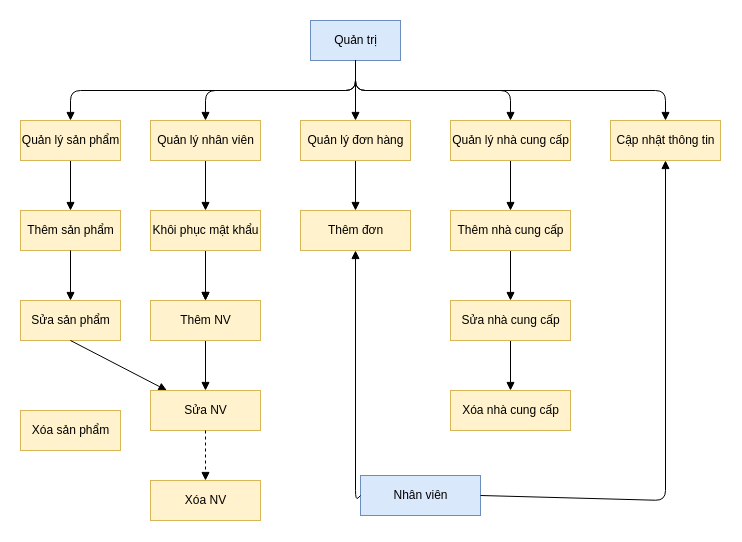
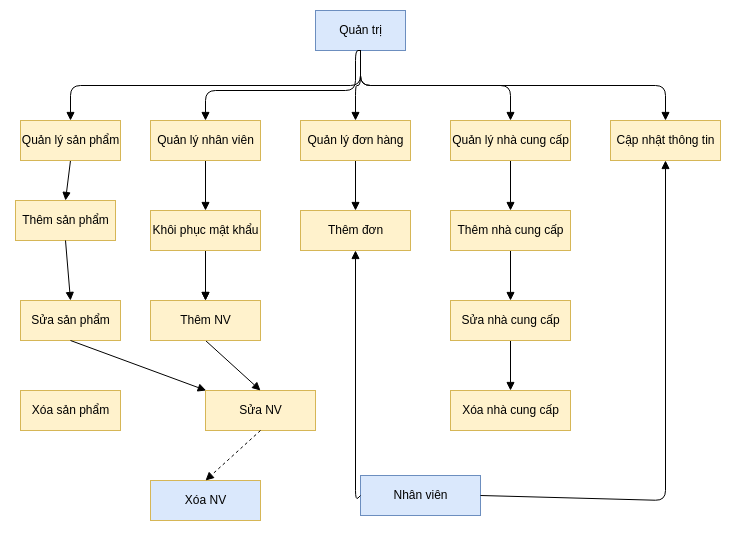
node "Quản trị": moved (356, 41) -> (361, 31)
node "Thêm sản phẩm": moved (71, 231) -> (66, 221)
node "Sửa NV": moved (206, 411) -> (261, 411)
node "Xóa sản phẩm": moved (71, 431) -> (71, 411)
node "Xóa NV": fillcolor #fff2cc -> #dae8fc
